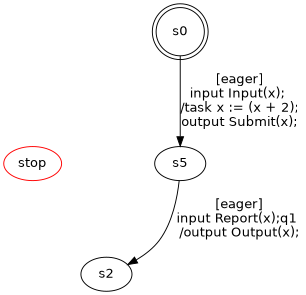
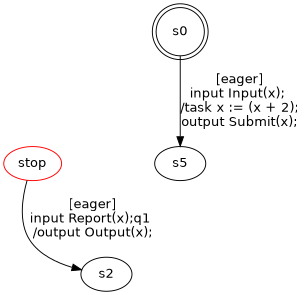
edge "s5" -> "s2": now "stop" -> "s2"
